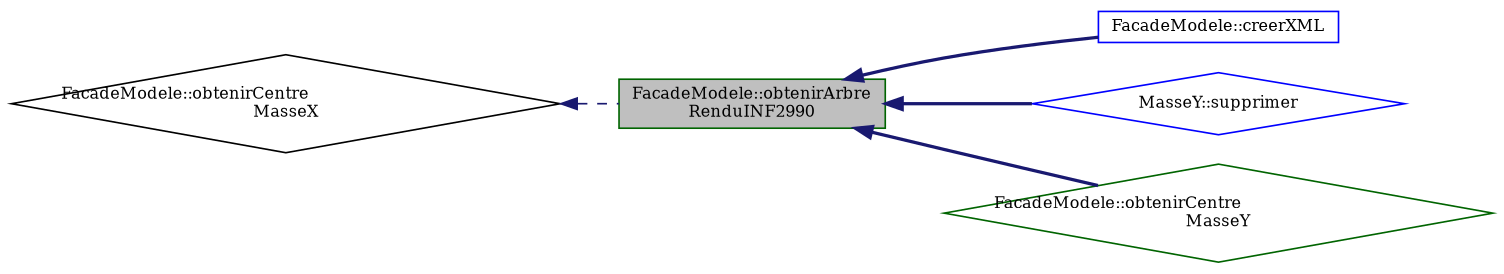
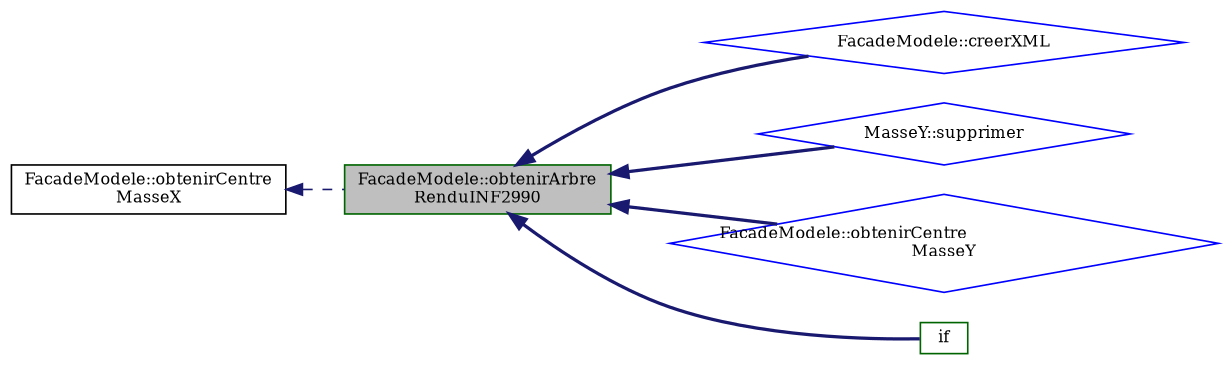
node "FacadeModele::creerXML": shape box -> diamond
node "FacadeModele::obtenirCentre MasseX": shape diamond -> box
node "FacadeModele::obtenirCentre MasseY": color darkgreen -> blue
node "if": added
